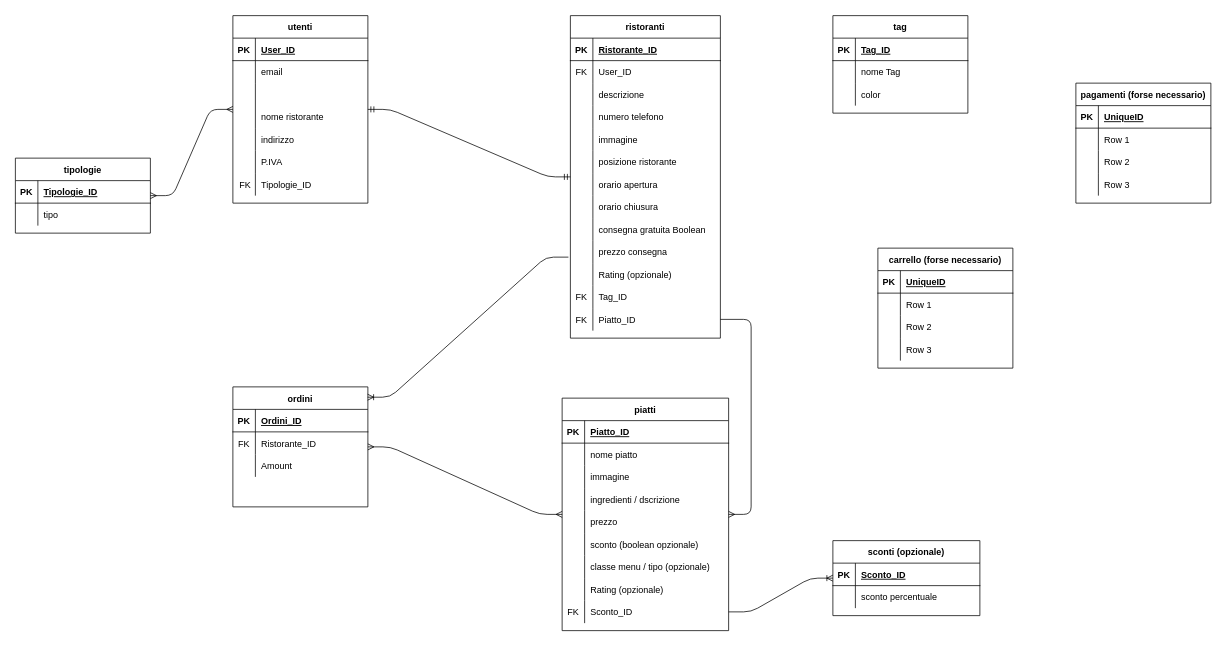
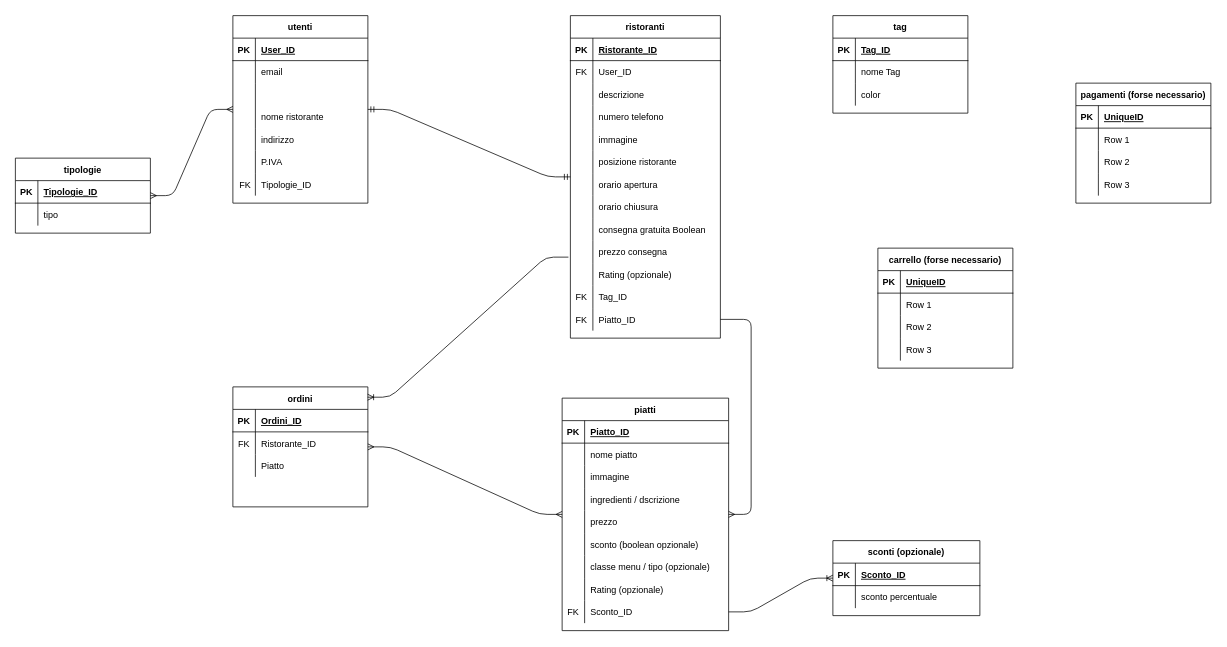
node "Amount": label "Amount" -> "Piatto"
